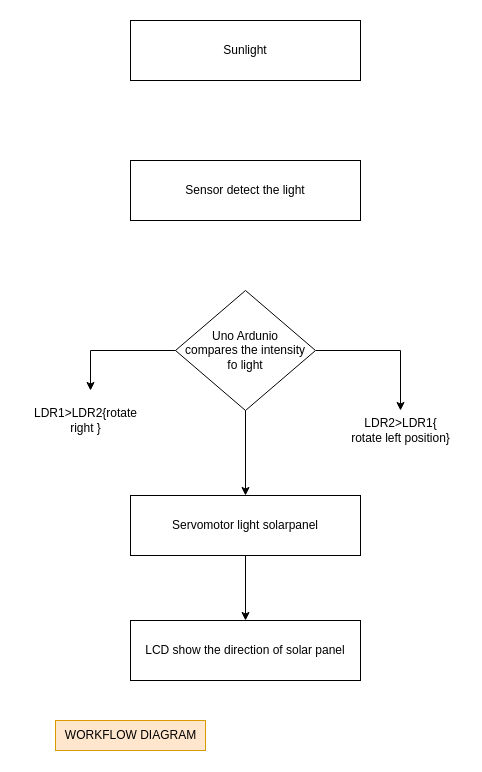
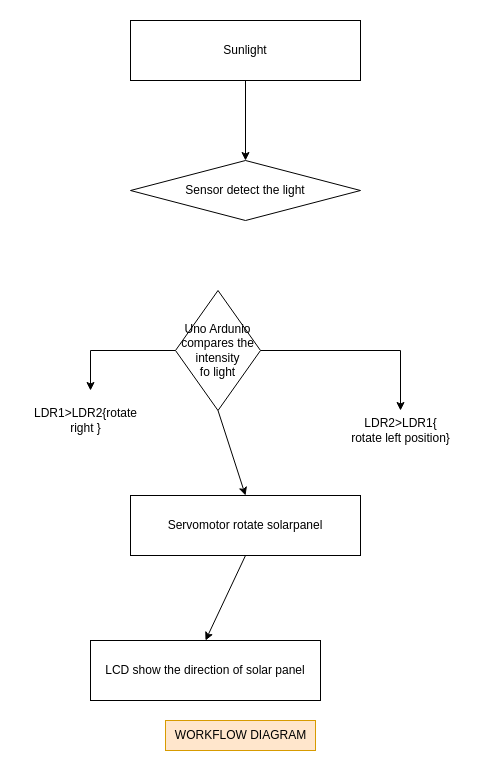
edge "Sunlight" -> "Sensor detect the light": added
node "Sensor detect the light": shape rectangle -> diamond
node "Uno Ardunio compares the intensity fo light": size 140x120 -> 85x120
node "Servomotor light solarpanel": label "Servomotor light solarpanel" -> "Servomotor rotate solarpanel"
node "LCD show the direction of solar panel": moved (246, 651) -> (206, 671)
node "WORKFLOW DIAGRAM": moved (131, 736) -> (241, 736)
